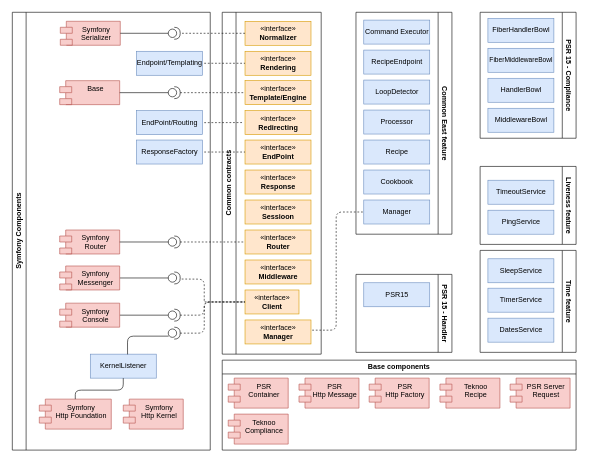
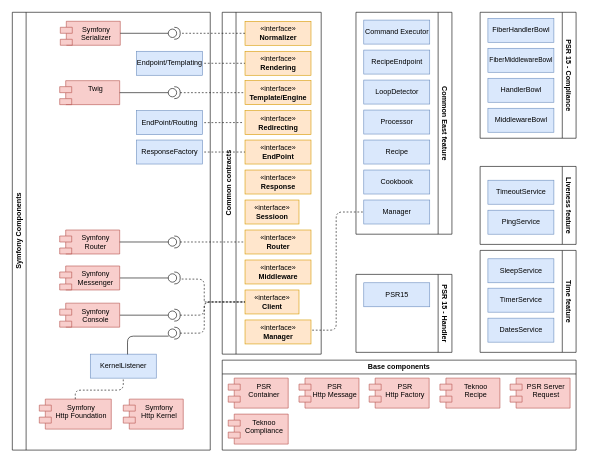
node "Base": label "Base" -> "Twig"
node "«interface» Sessioon": size 66x24 -> 54x24
edge "KernelListener" -- "Symfony Http Foundation": style solid -> dashed
